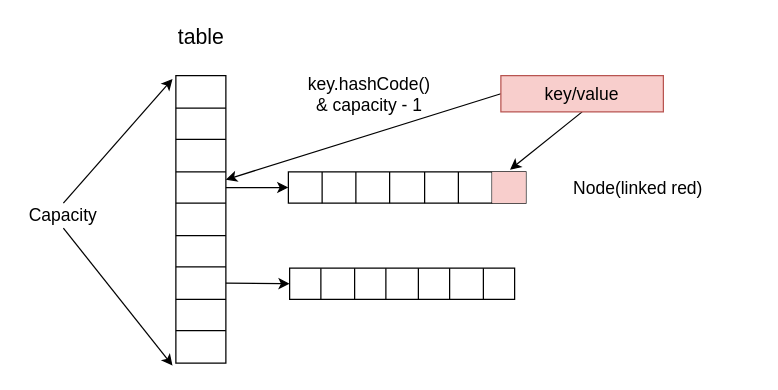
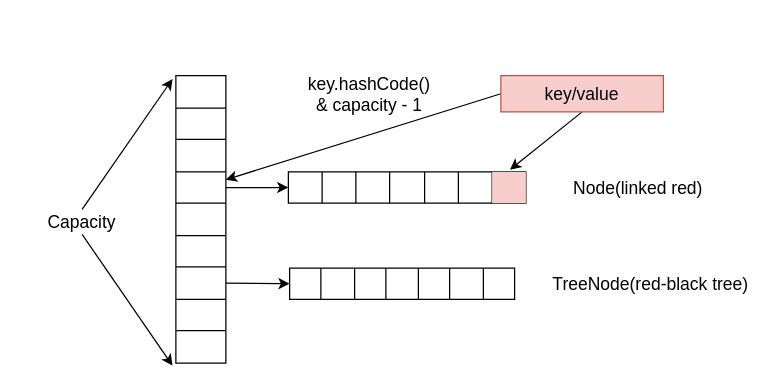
node "table": removed
node "Capacity": moved (63, 216) -> (82, 222)
node "TreeNode(red-black tree)": added
